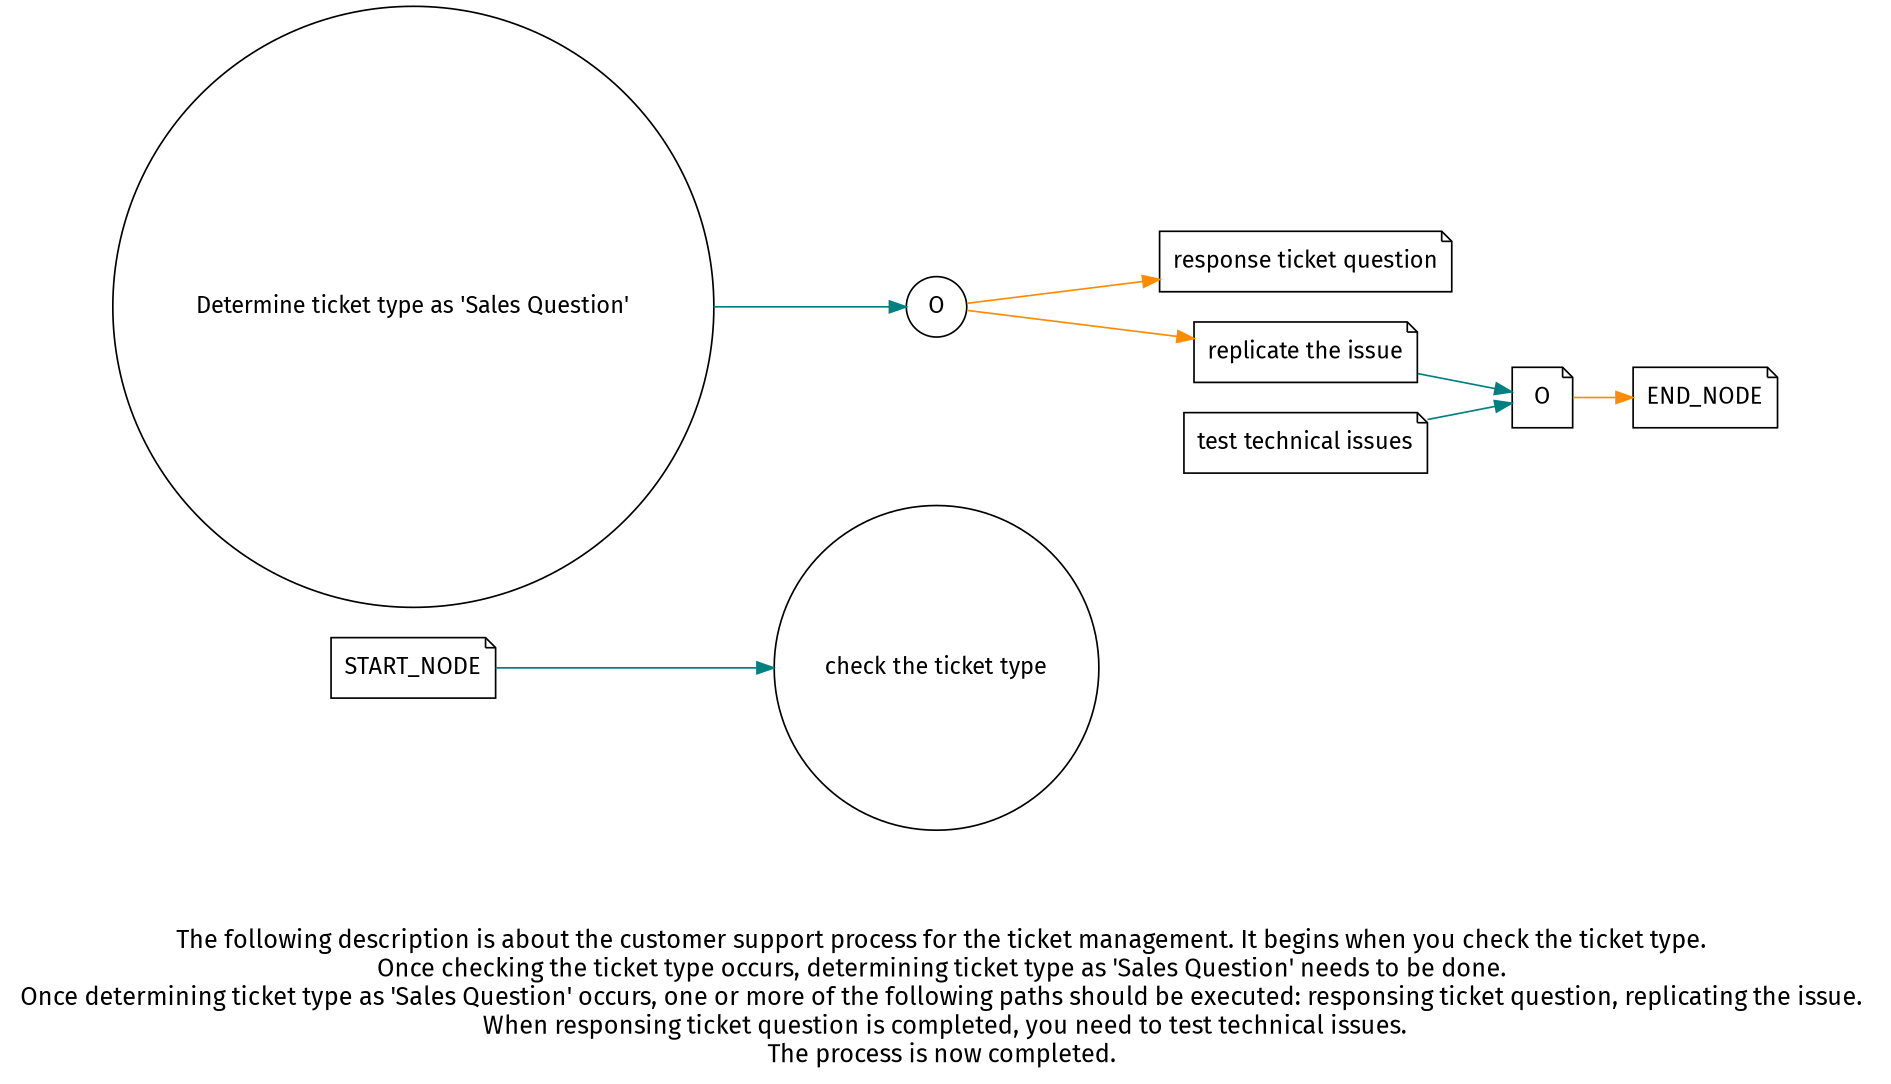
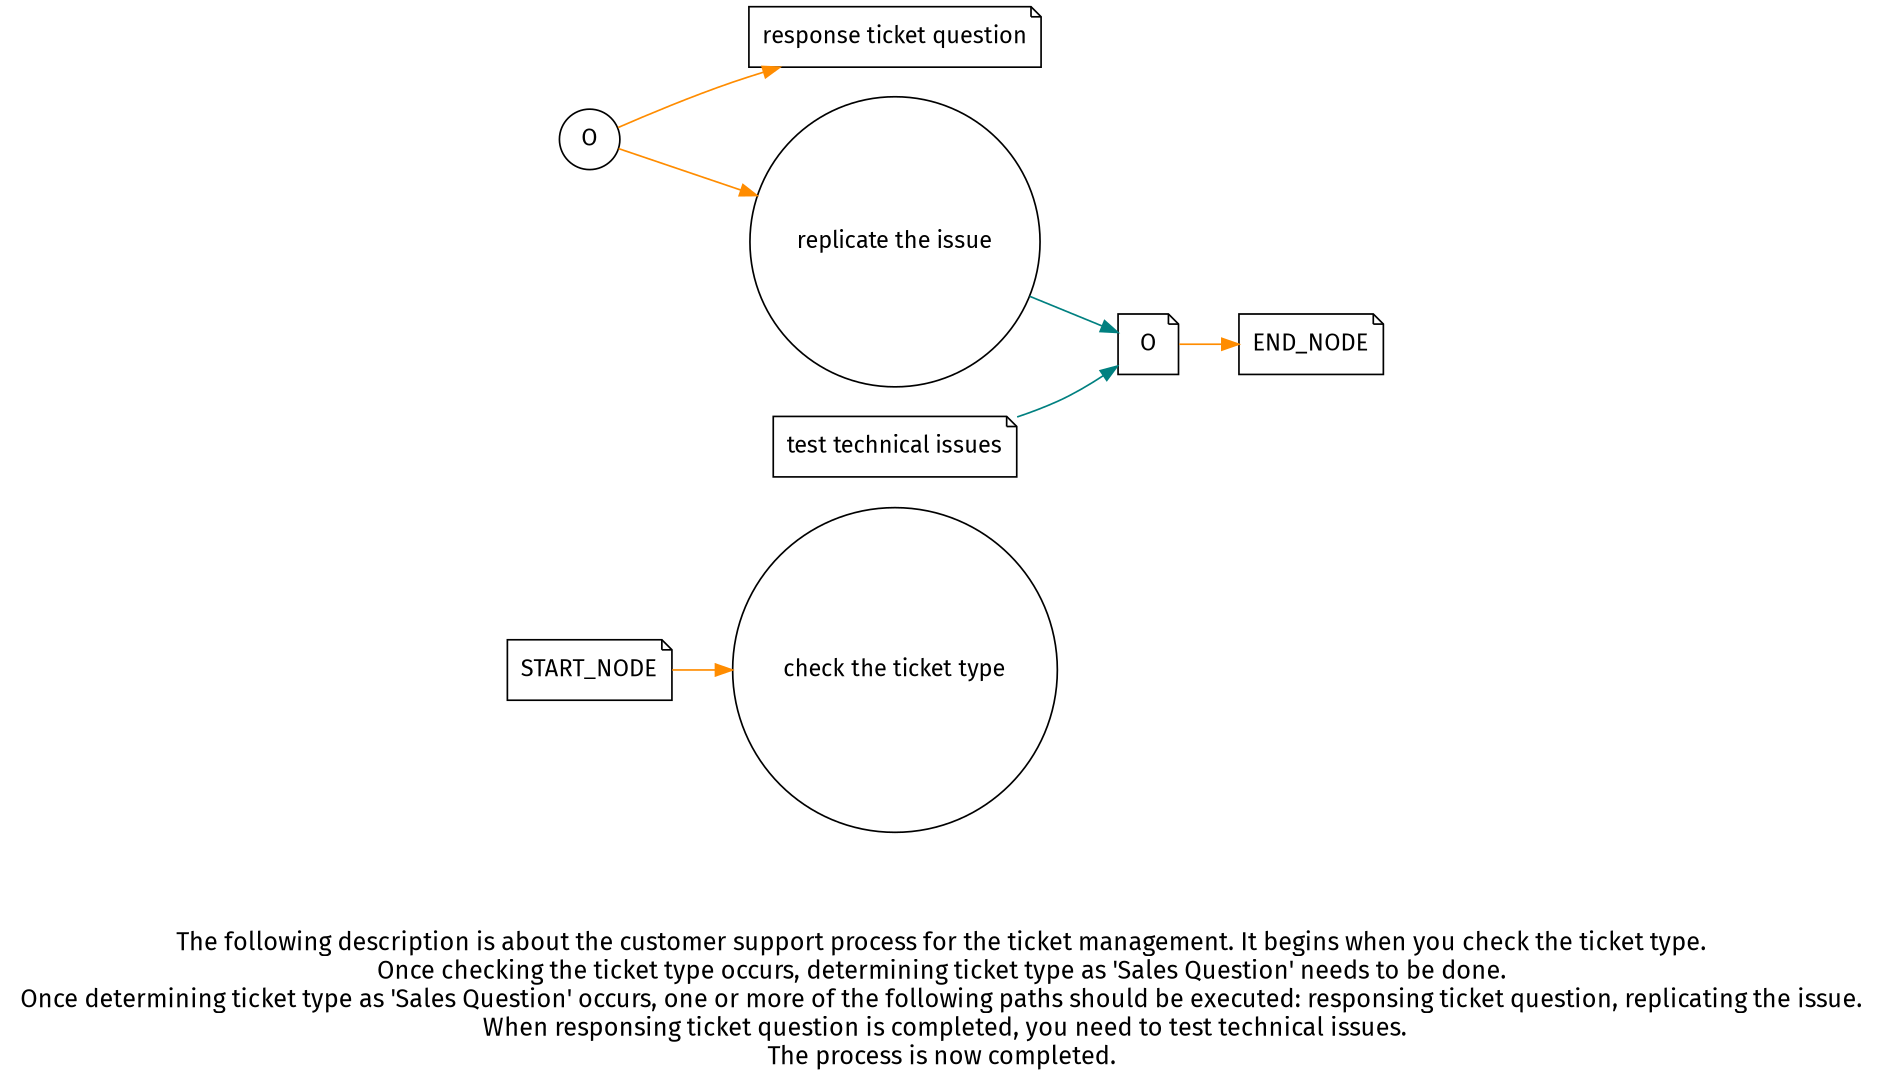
node "Determine ticket type as 'Sales Question'": removed
node "replicate the issue": shape note -> circle
edge "START_NODE" -> "check the ticket type": color teal -> darkorange
